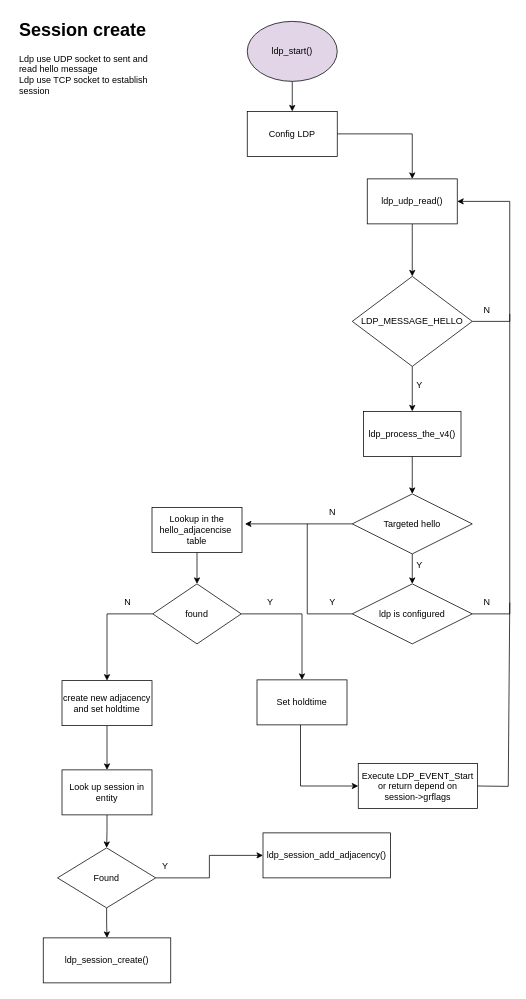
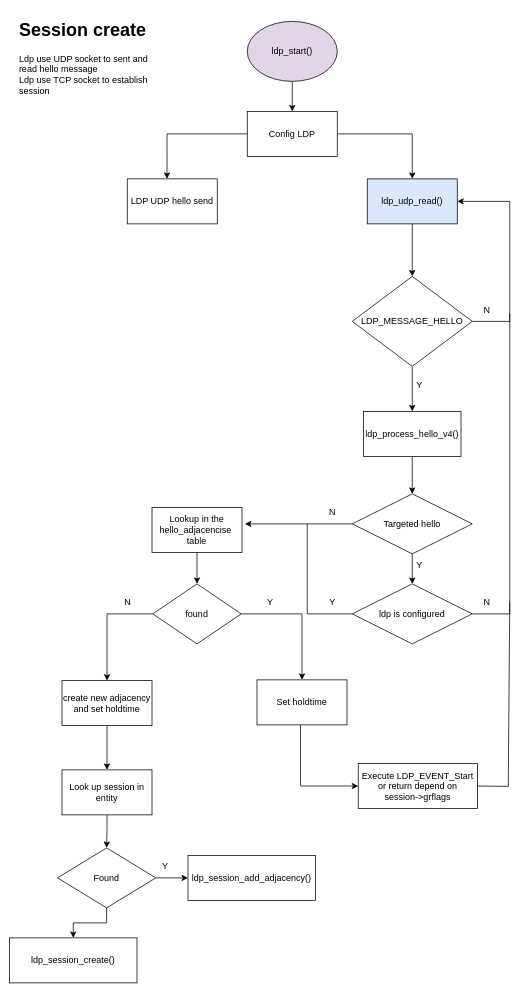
edge "Config LDP" -> "LDP UDP hello send": added
node "LDP UDP hello send": added
node "ldp_udp_read()": fillcolor #ffffff -> #dae8fc
node "ldp_process_the_v4()": label "ldp_process_the_v4()" -> "ldp_process_hello_v4()"
node "ldp_session_add_adjacency()": moved (327, 855) -> (252, 878)
node "ldp_session_create()": moved (107, 960) -> (73, 960)
